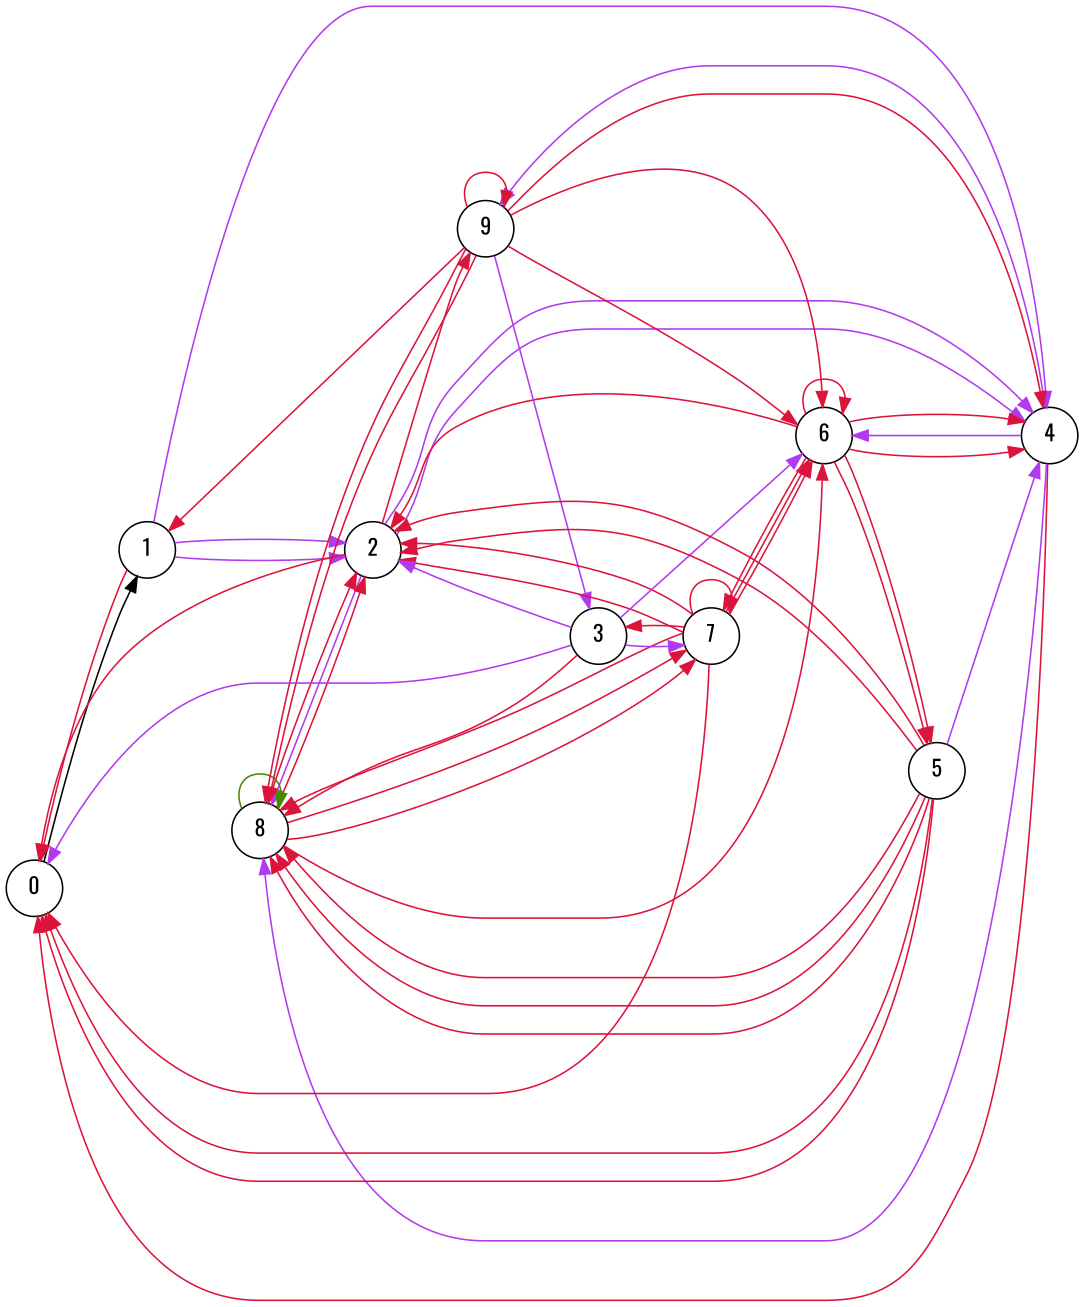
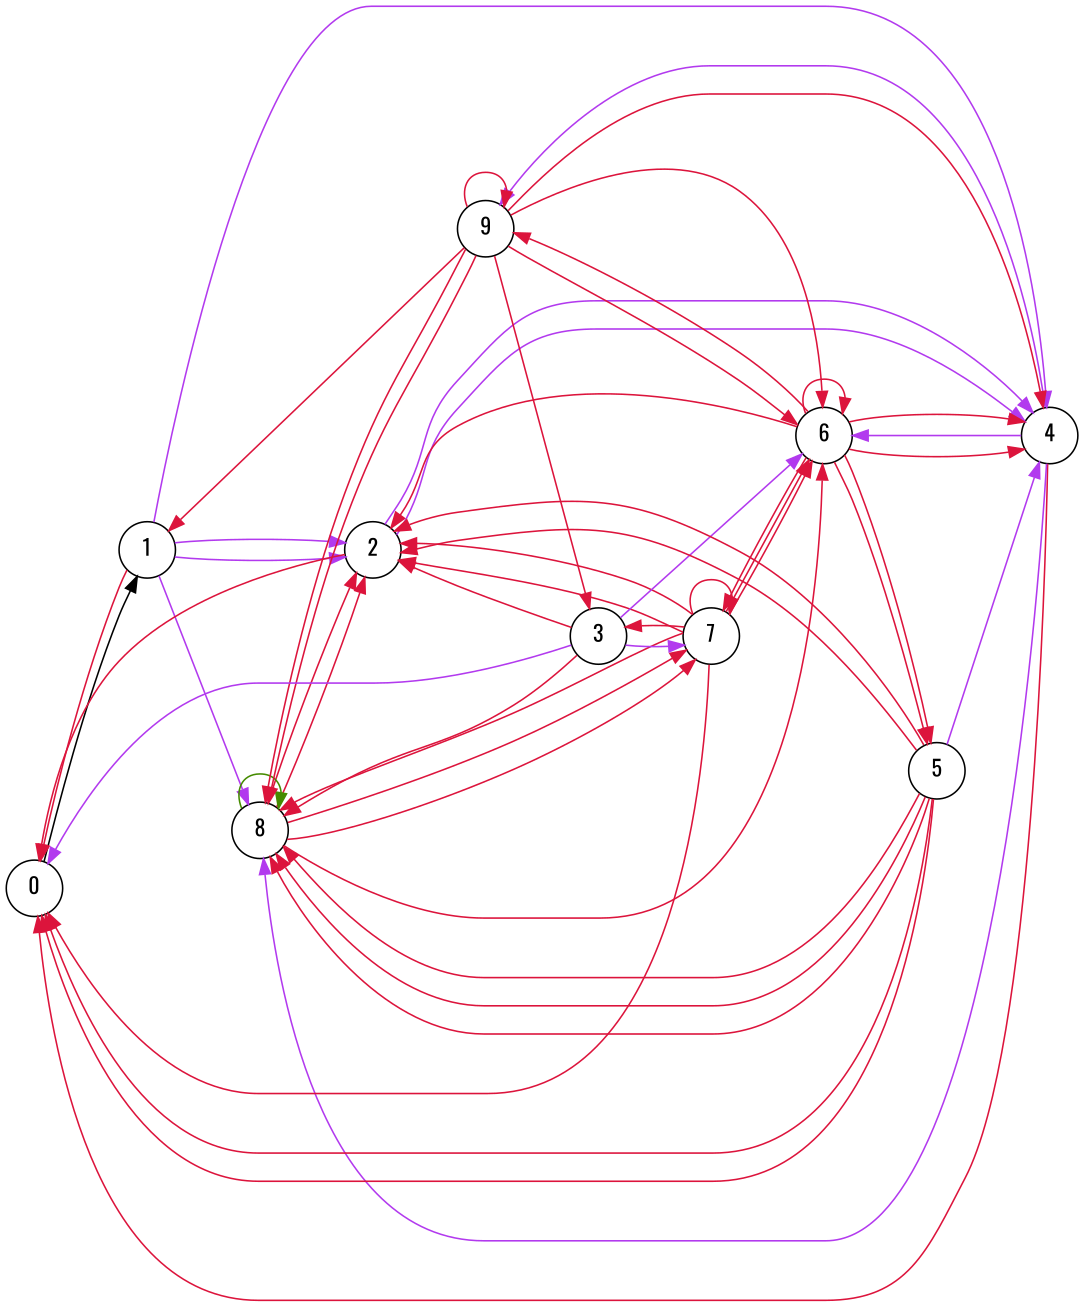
edge "2" -> "9": now "6" -> "9"
edge "9" -> "3": color darkorchid2 -> crimson
edge "3" -> "2": color darkorchid2 -> crimson
edge "2" -> "8": now "1" -> "8"
